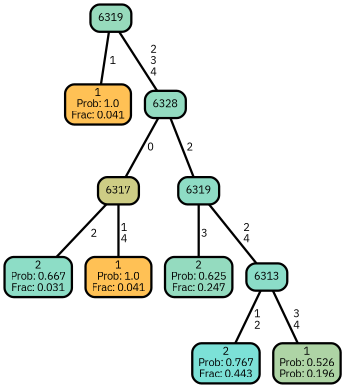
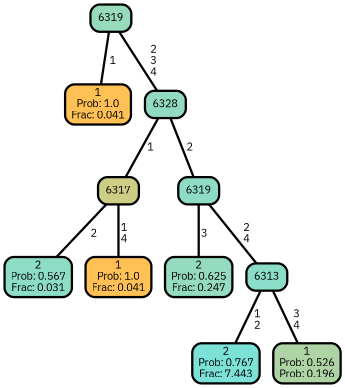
edge "6328" -- "6317": label " 0" -> " 1"
node "2 Prob: 0.667 Frac: 0.031": label "2 Prob: 0.667 Frac: 0.031" -> "2 Prob: 0.567 Frac: 0.031"
node "2 Prob: 0.767 Frac: 0.443": label "2 Prob: 0.767 Frac: 0.443" -> "2 Prob: 0.767 Frac: 7.443"
